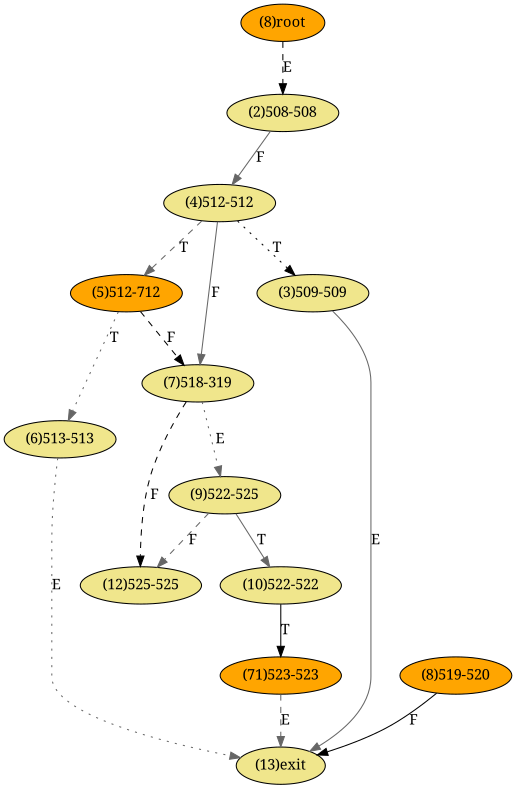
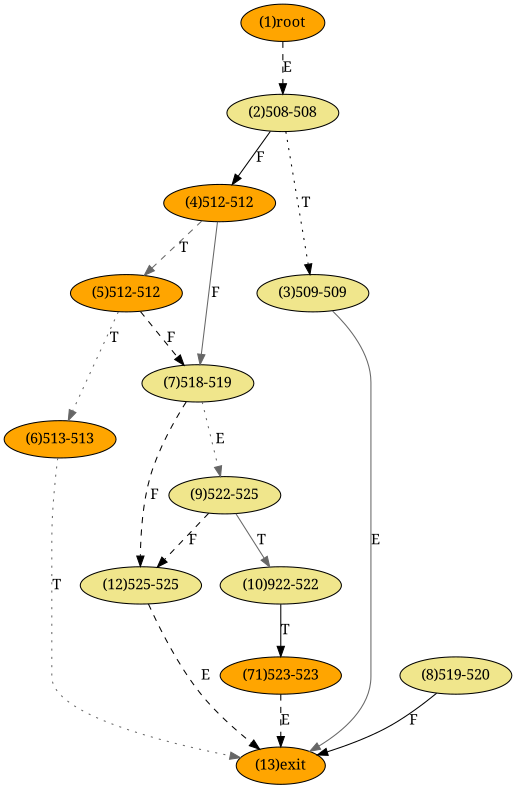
node "(8)root": label "(8)root" -> "(1)root"
edge "(2)508-508" -> "(4)512-512": color gray40 -> black
node "(4)512-512": fillcolor khaki -> orange
edge "(4)512-512" -> "(3)509-509": now "(2)508-508" -> "(3)509-509"
node "(5)512-712": label "(5)512-712" -> "(5)512-512"
node "(7)518-319": label "(7)518-319" -> "(7)518-519"
node "(6)513-513": fillcolor khaki -> orange
edge "(9)522-525" -> "(12)525-525": color gray40 -> black
edge "(6)513-513" -> "(13)exit": label "E" -> "T"
node "(10)522-522": label "(10)522-522" -> "(10)922-522"
node "(8)519-520": fillcolor orange -> khaki
edge "(12)525-525" -> "(13)exit": added, label "E"
edge "(71)523-523" -> "(13)exit": color gray40 -> black
node "(13)exit": fillcolor khaki -> orange
